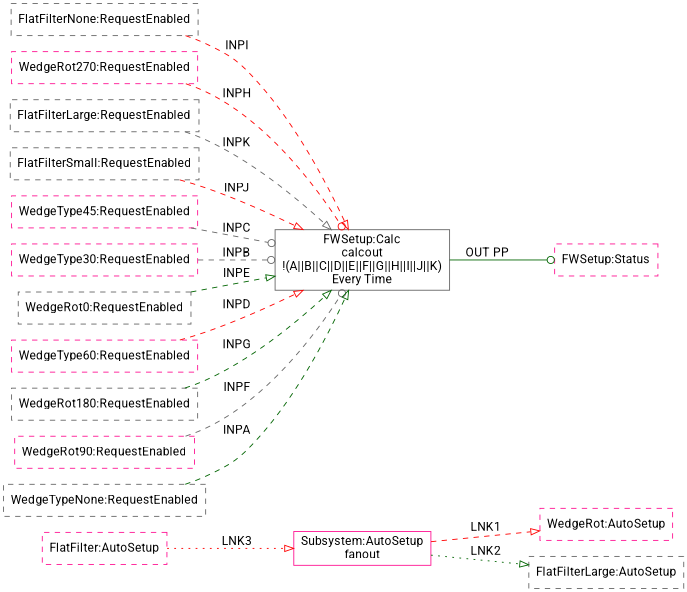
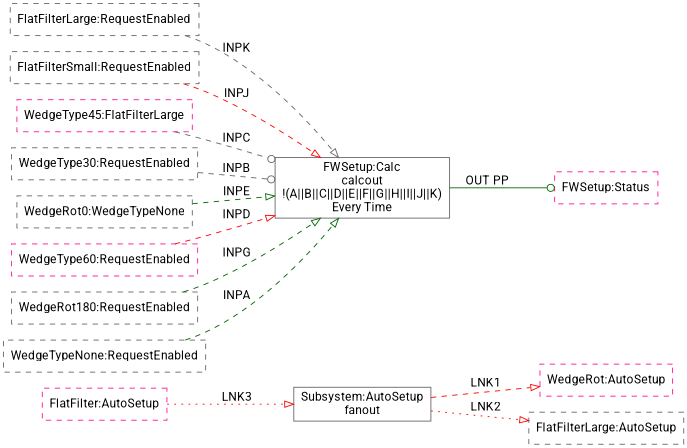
node "FlatFilterNone:RequestEnabled": removed
node "WedgeRot270:RequestEnabled": removed
node "WedgeType45:RequestEnabled": label "WedgeType45:RequestEnabled" -> "WedgeType45:FlatFilterLarge"
node "WedgeType30:RequestEnabled": color deeppink -> gray40
node "WedgeRot0:RequestEnabled": label "WedgeRot0:RequestEnabled" -> "WedgeRot0:WedgeTypeNone"
node "WedgeRot90:RequestEnabled": removed
node "Subsystem:AutoSetup fanout": color deeppink -> gray40
edge "Subsystem:AutoSetup fanout" -> "FlatFilterLarge:AutoSetup": color darkgreen -> red
